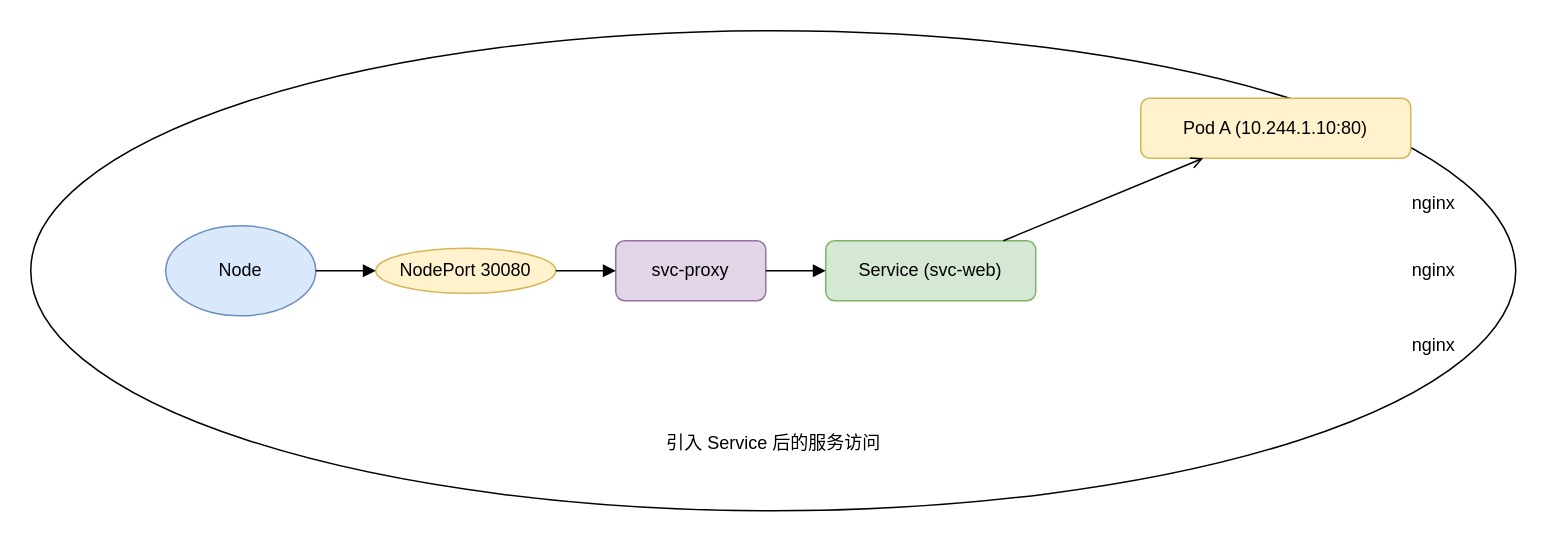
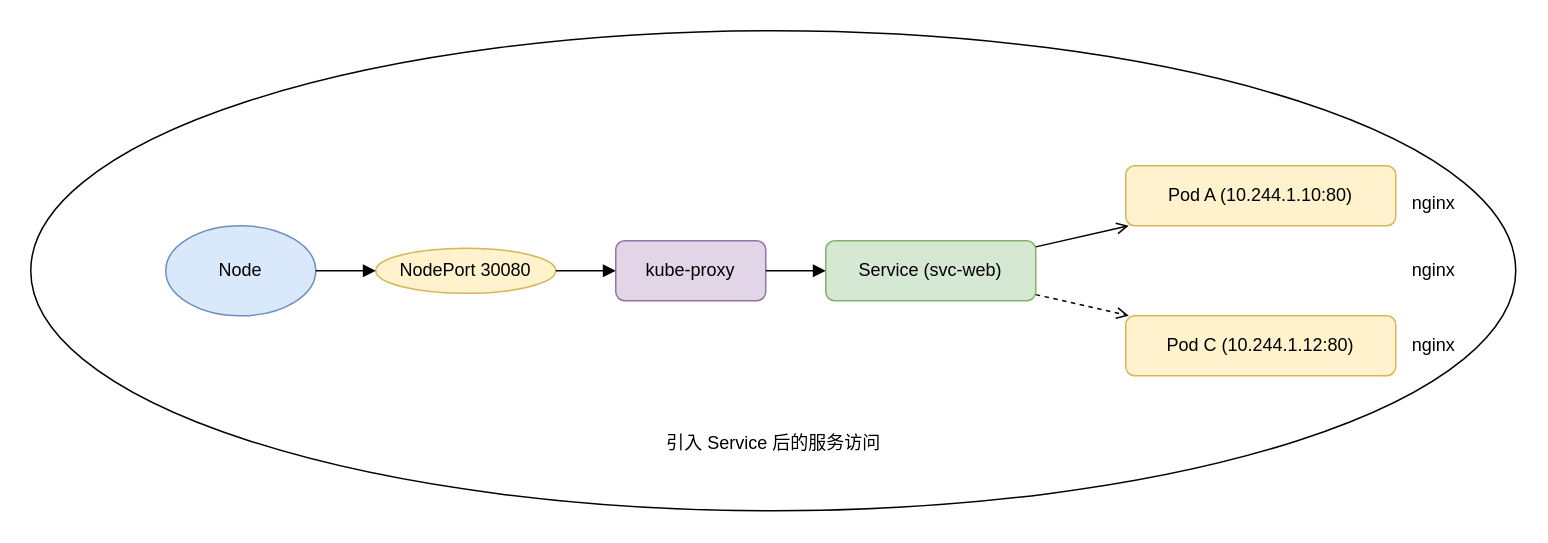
node "Pod A (10.244.1.10:80)": moved (1276, 128) -> (1261, 196)
node "svc-proxy": label "svc-proxy" -> "kube-proxy"
edge "Service (svc-web)" -> "Pod C (10.244.1.12:80)": added
node "Pod C (10.244.1.12:80)": added
